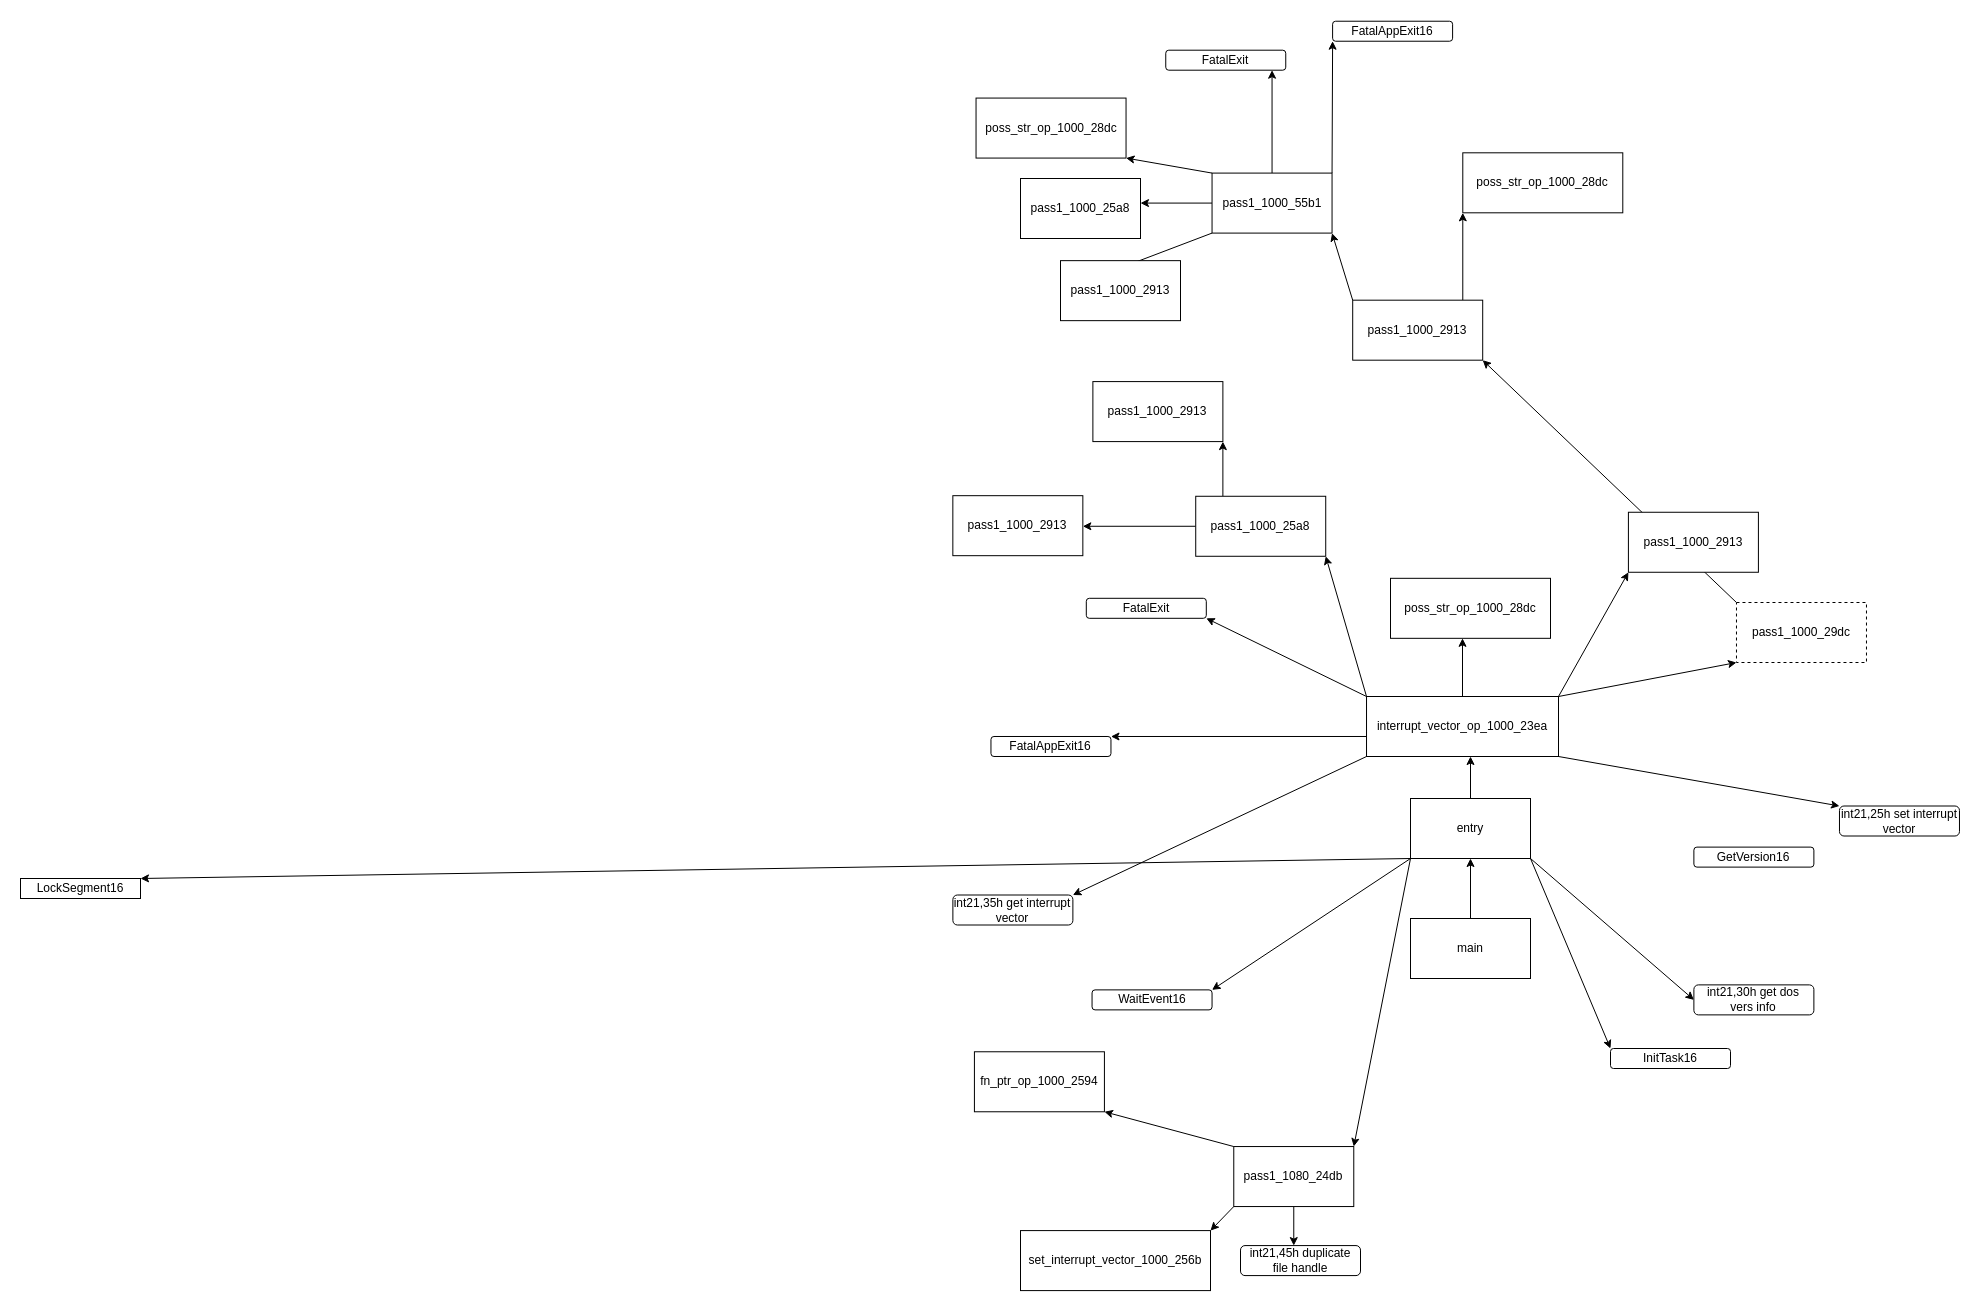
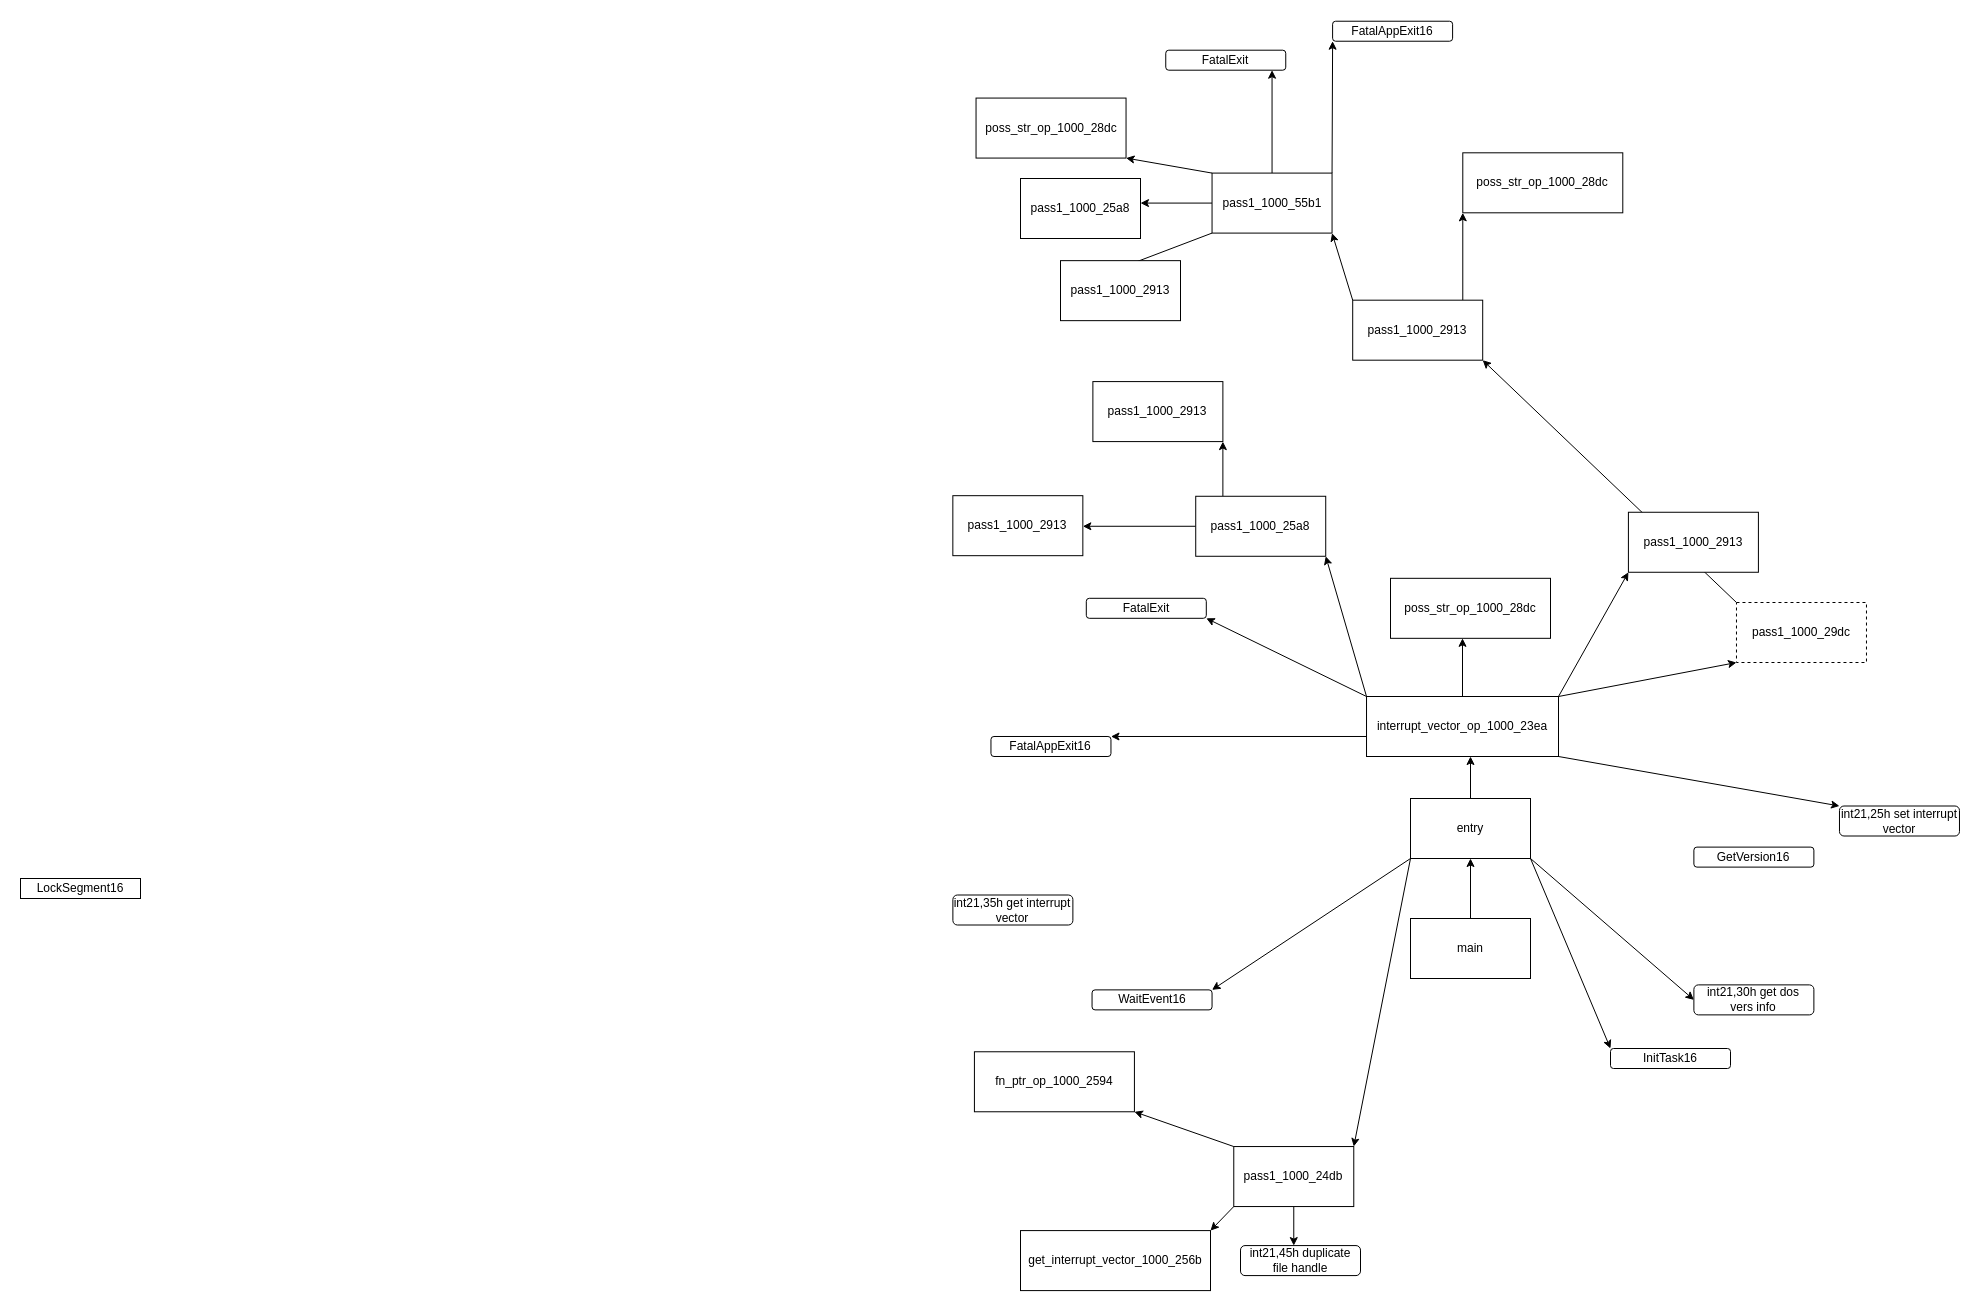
edge "interrupt_vector_op_1000_23ea" -> "int21,35h get interrupt vector": removed
edge "entry" -> "LockSegment16": removed
node "fn_ptr_op_1000_2594": size 130x60 -> 160x60
node "pass1_1080_24db": label "pass1_1080_24db" -> "pass1_1000_24db"
node "set_interrupt_vector_1000_256b": label "set_interrupt_vector_1000_256b" -> "get_interrupt_vector_1000_256b"
